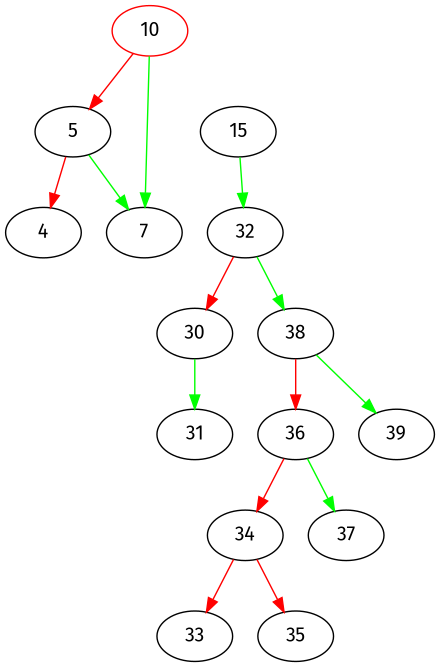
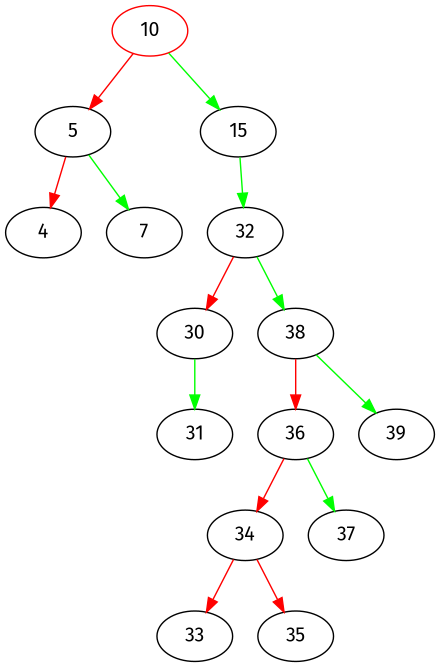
edge "10" -> "7": now "10" -> "15"
